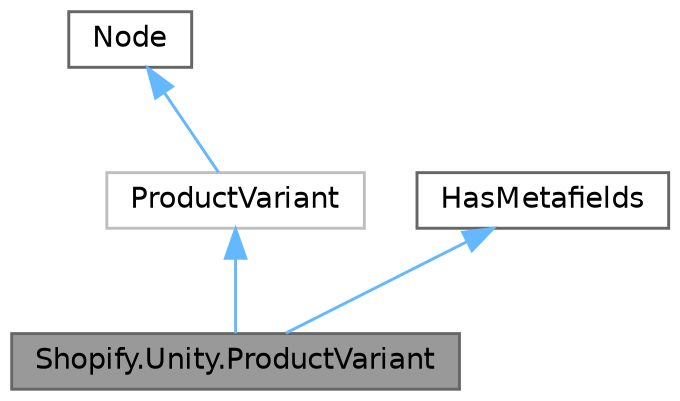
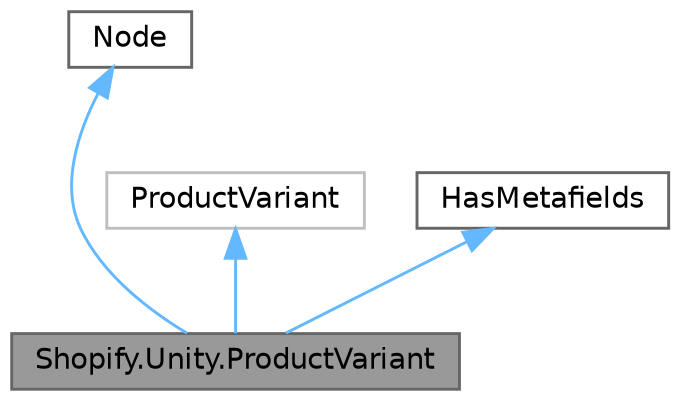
edge "ProductVariant" -> "Node": now "Shopify.Unity.ProductVariant" -> "Node"
